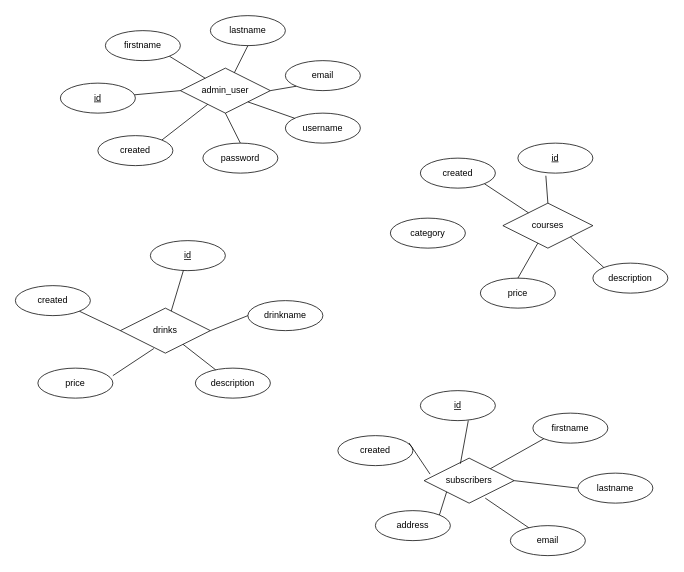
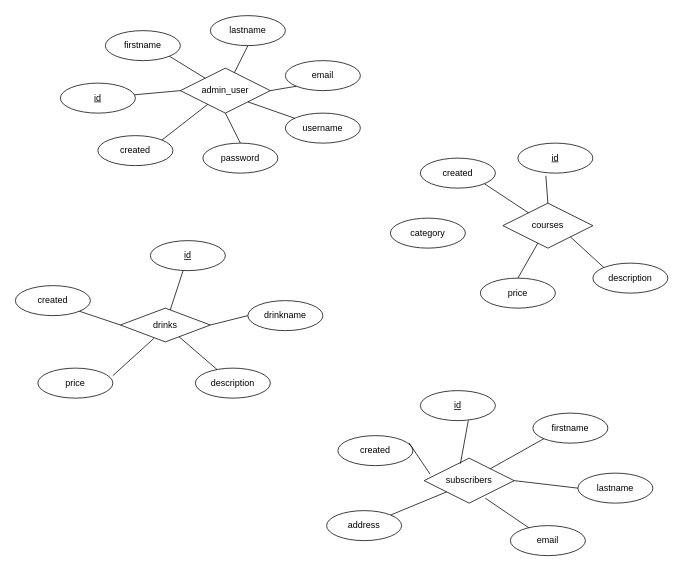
node "drinks": size 90x45 -> 90x34
node "address": moved (413, 525) -> (364, 525)
